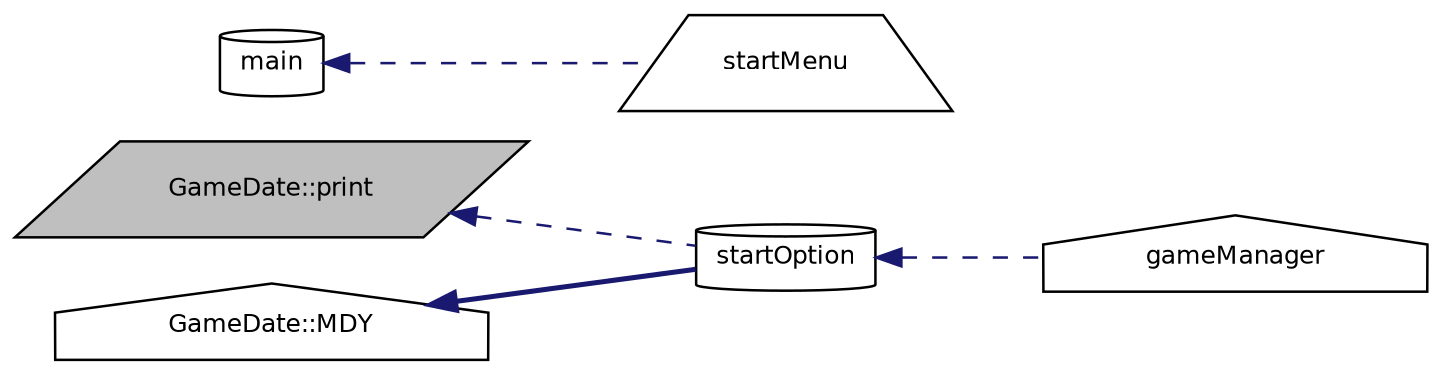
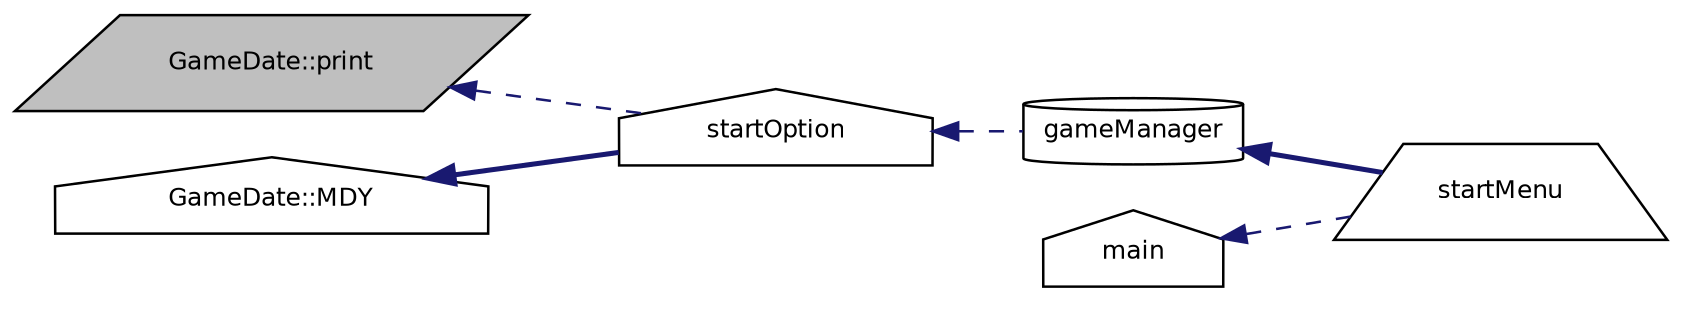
node "main": shape cylinder -> house
edge "startMenu" -> "gameManager": added
node "startOption": shape cylinder -> house
node "gameManager": shape house -> cylinder
